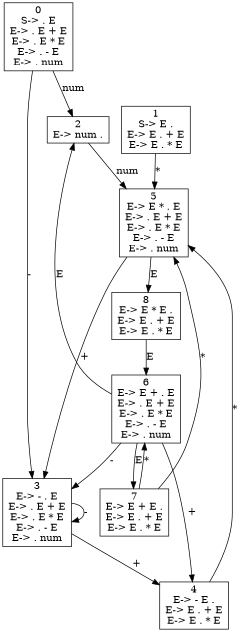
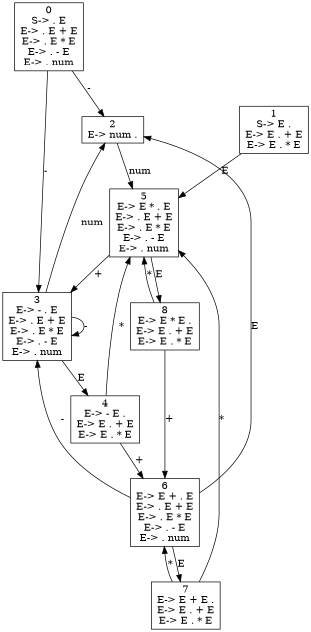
edge "0 S-> . E E-> . E + E E-> . E * E E-> . - E E-> . num" -> "2 E-> num .": label "num" -> "-"
edge "1 S-> E . E-> E . + E E-> E . * E" -> "5 E-> E * . E E-> . E + E E-> . E * E E-> . - E E-> . num": label "*" -> "E"
edge "3 E-> - . E E-> . E + E E-> . E * E E-> . - E E-> . num" -> "2 E-> num .": added, label "num"
edge "8 E-> E * E . E-> E . + E E-> E . * E" -> "5 E-> E * . E E-> . E + E E-> . E * E E-> . - E E-> . num": added, label "*"
edge "8 E-> E * E . E-> E . + E E-> E . * E" -> "6 E-> E + . E E-> . E + E E-> . E * E E-> . - E E-> . num": label "E" -> "+"
edge "6 E-> E + . E E-> . E + E E-> . E * E E-> . - E E-> . num" -> "4 E-> - E . E-> E . + E E-> E . * E": reversed
edge "3 E-> - . E E-> . E + E E-> . E * E E-> . - E E-> . num" -> "4 E-> - E . E-> E . + E E-> E . * E": label "+" -> "E"
